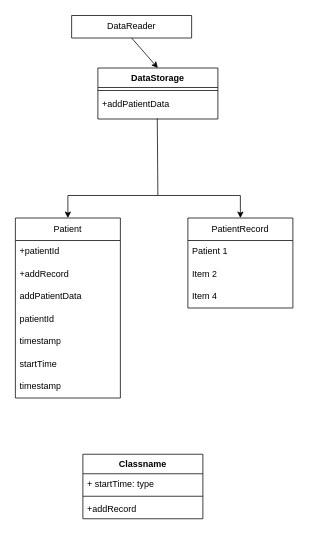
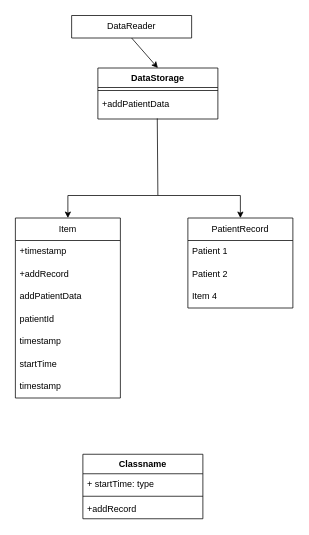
node "Patient": label "Patient" -> "Item"
node "+patientId": label "+patientId" -> "+timestamp"
node "Item 2": label "Item 2" -> "Patient 2"
